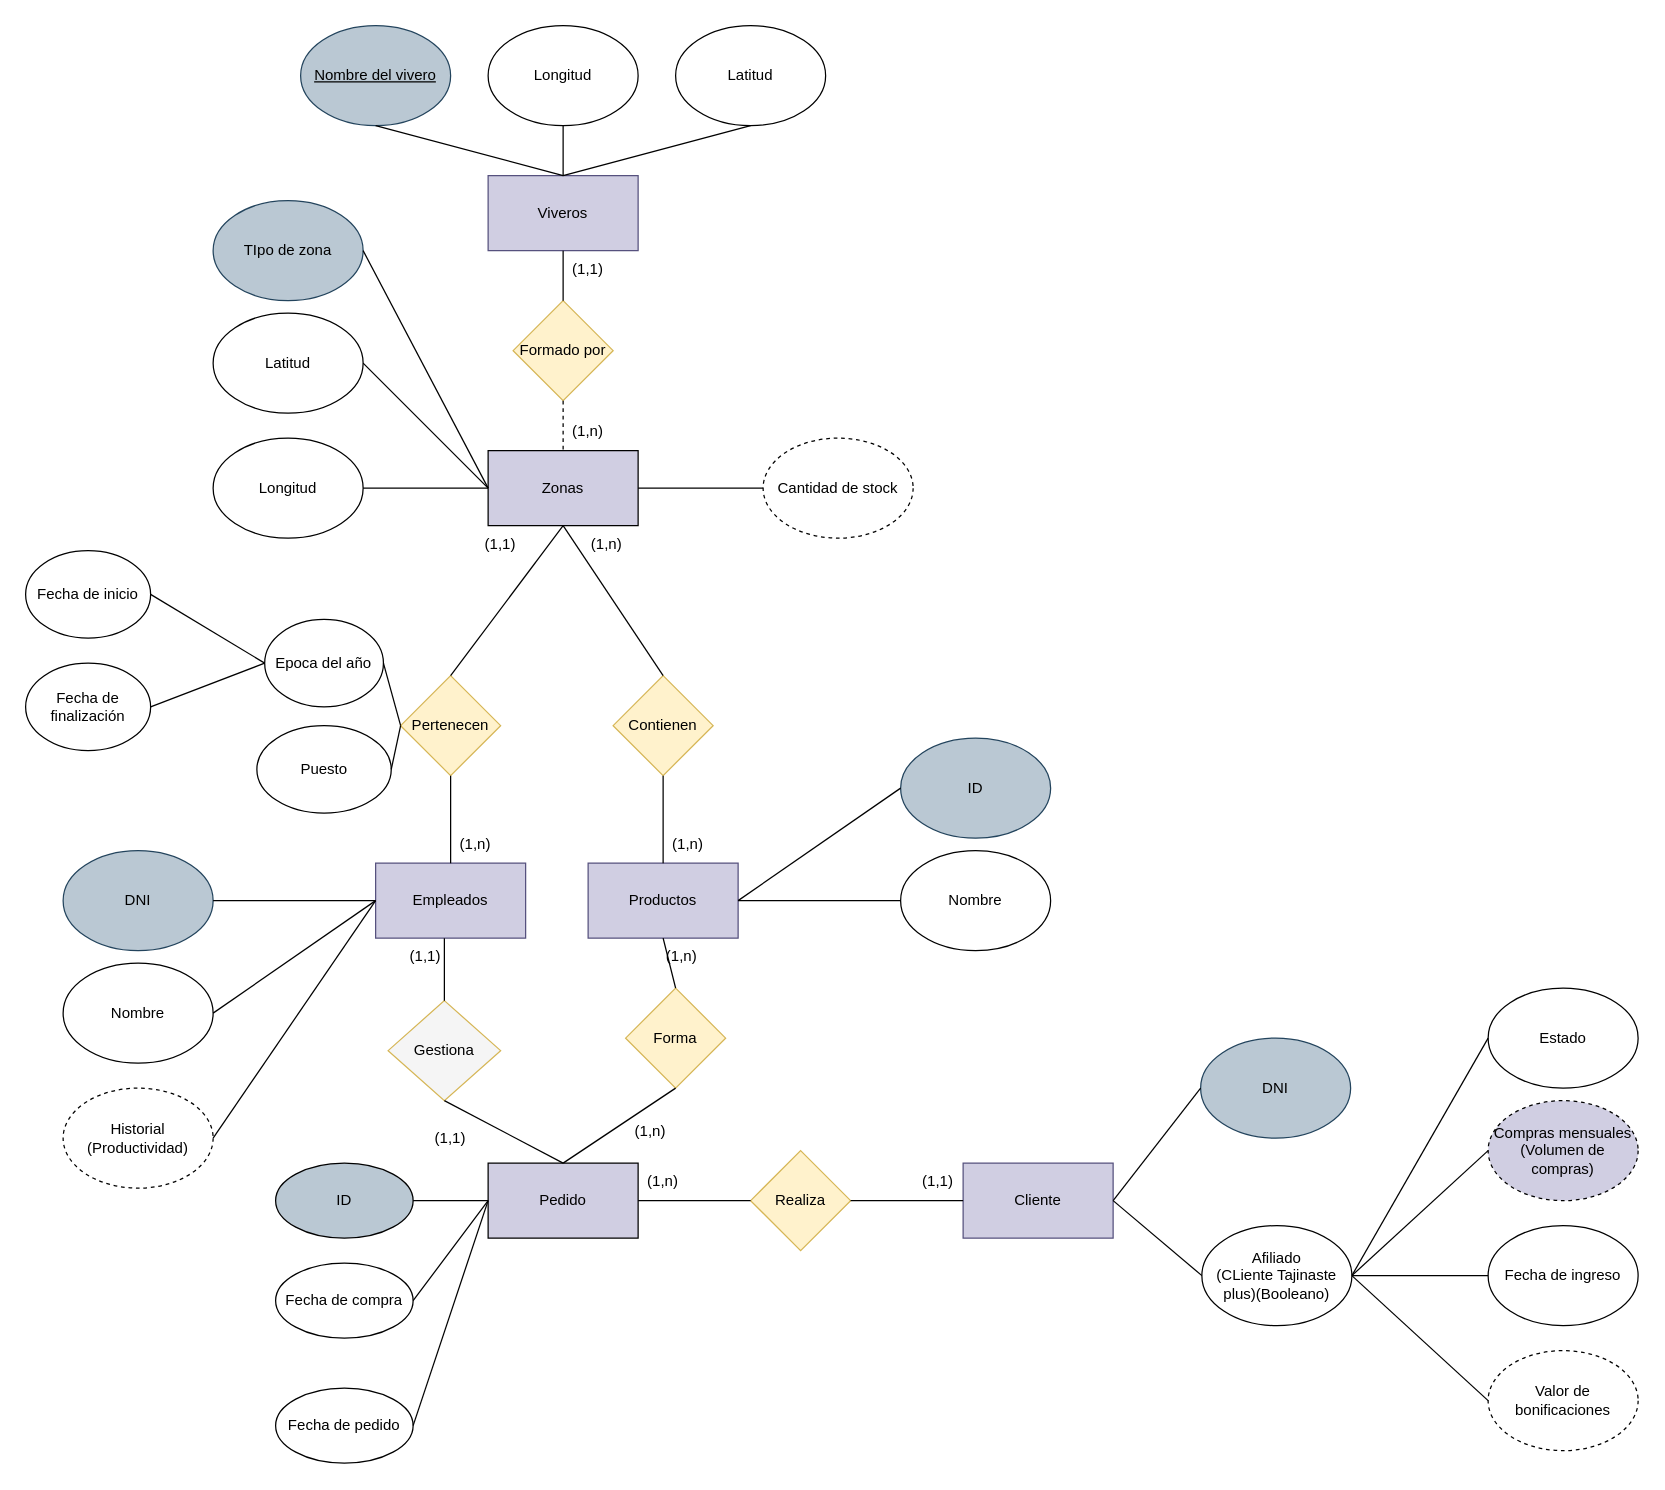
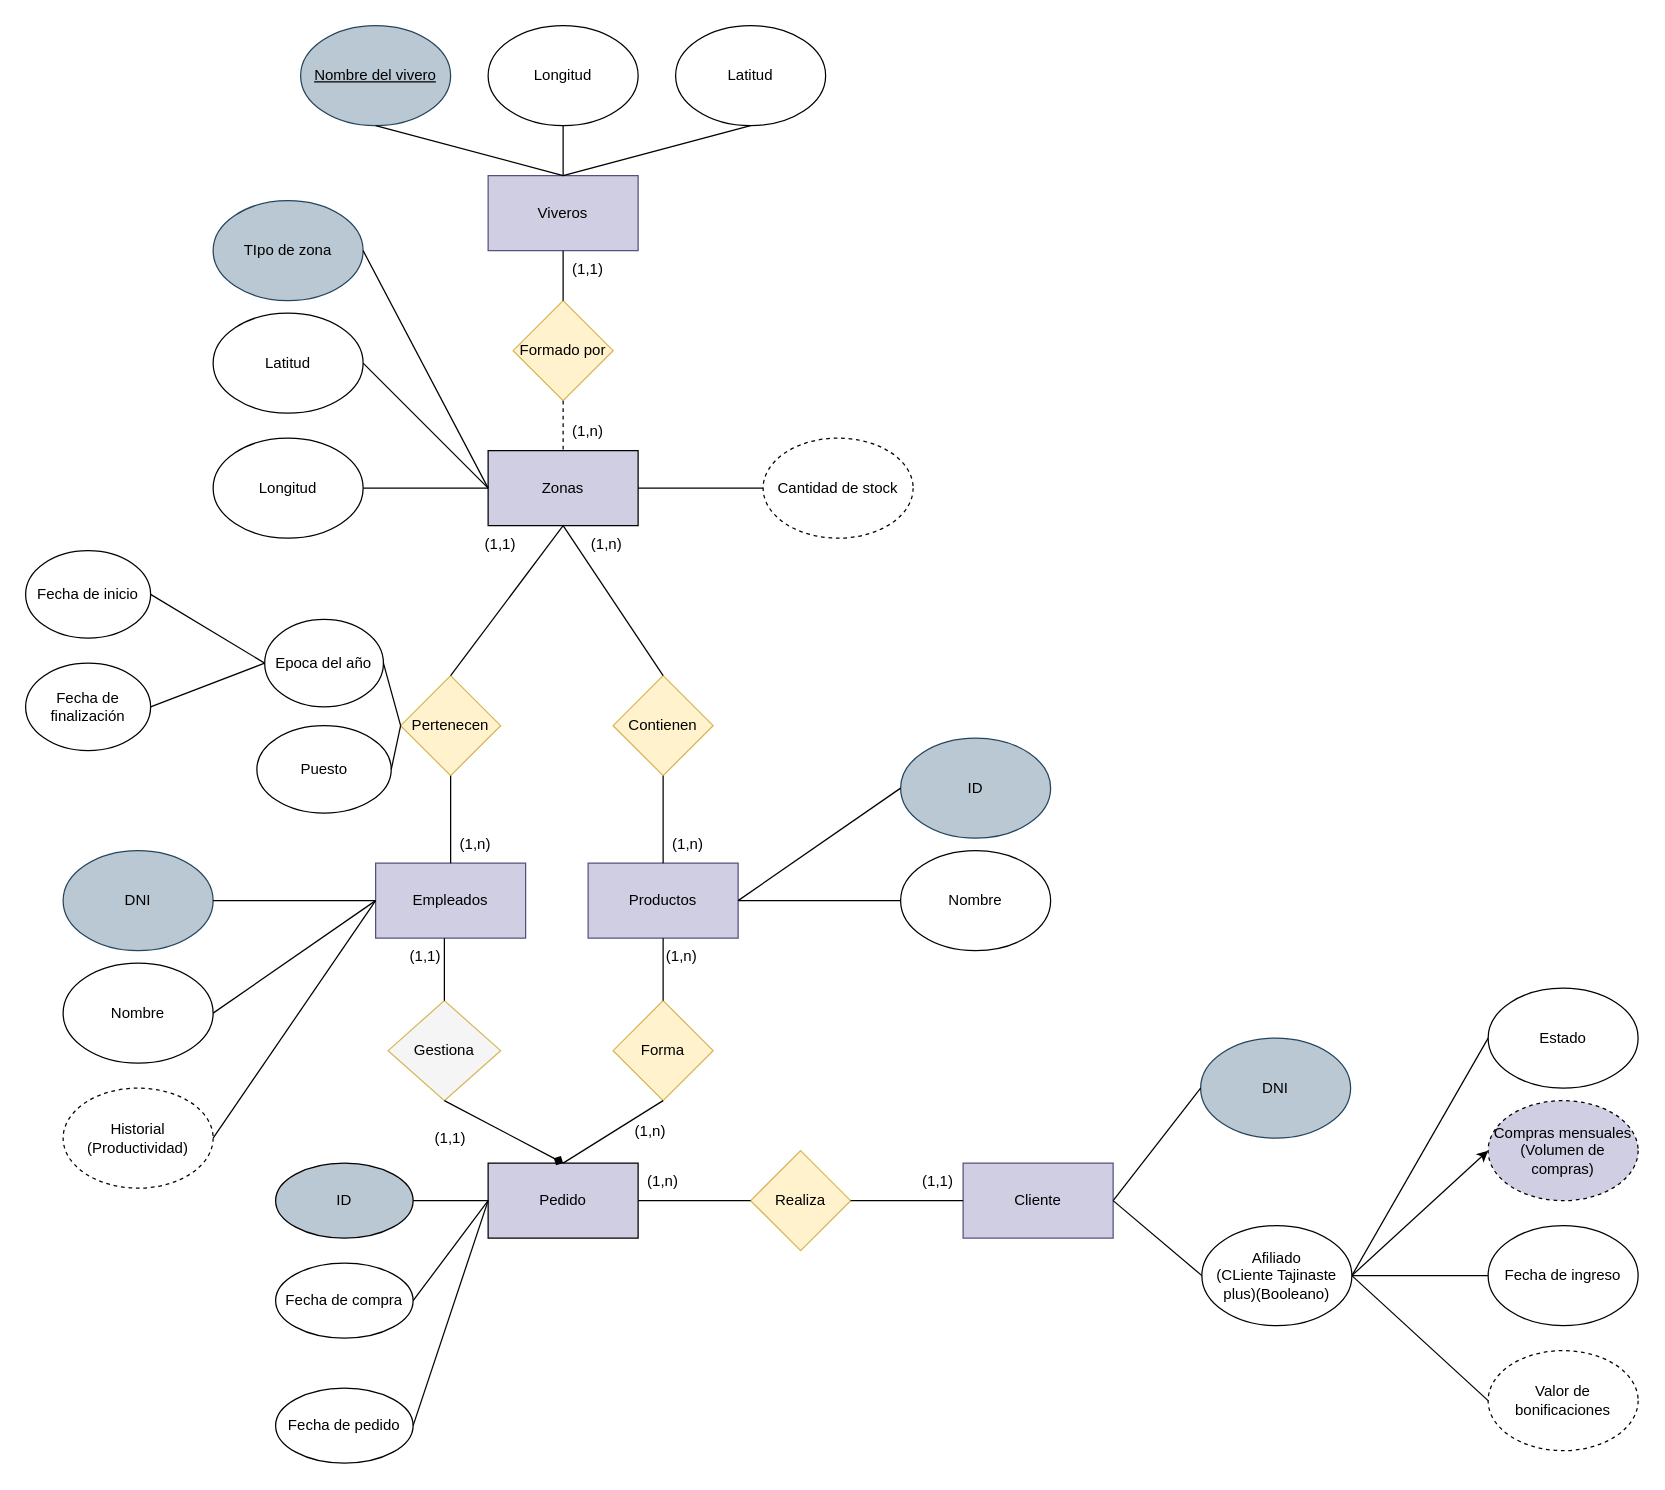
node "Forma": moved (676, 1038) -> (663, 1051)
edge "Compras mensuales (Volumen de compras)" -- "Afiliado (CLiente Tajinaste plus)(Booleano)": arrowhead none -> classic
edge "Gestiona" -- "Pedido": arrowhead none -> diamond
